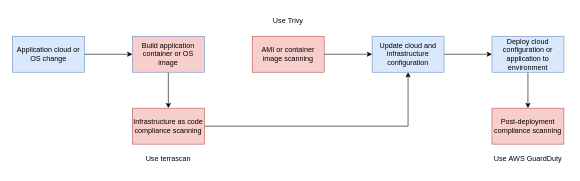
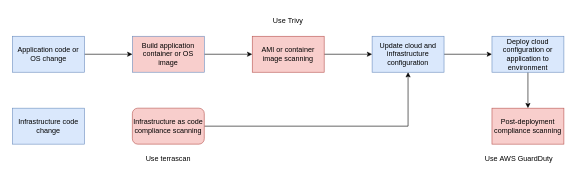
node "Application cloud or OS change": label "Application cloud or OS change" -> "Application code or OS change"
edge "Build application container or OS image" -> "Infrastructure as code compliance scanning": now "Build application container or OS image" -> "AMI or container image scanning"
node "Infrastructure code change": added
node "Infrastructure as code compliance scanning": shape rectangle -> rounded rectangle
node "Use AWS GuardDuty": moved (528, 159) -> (519, 159)
